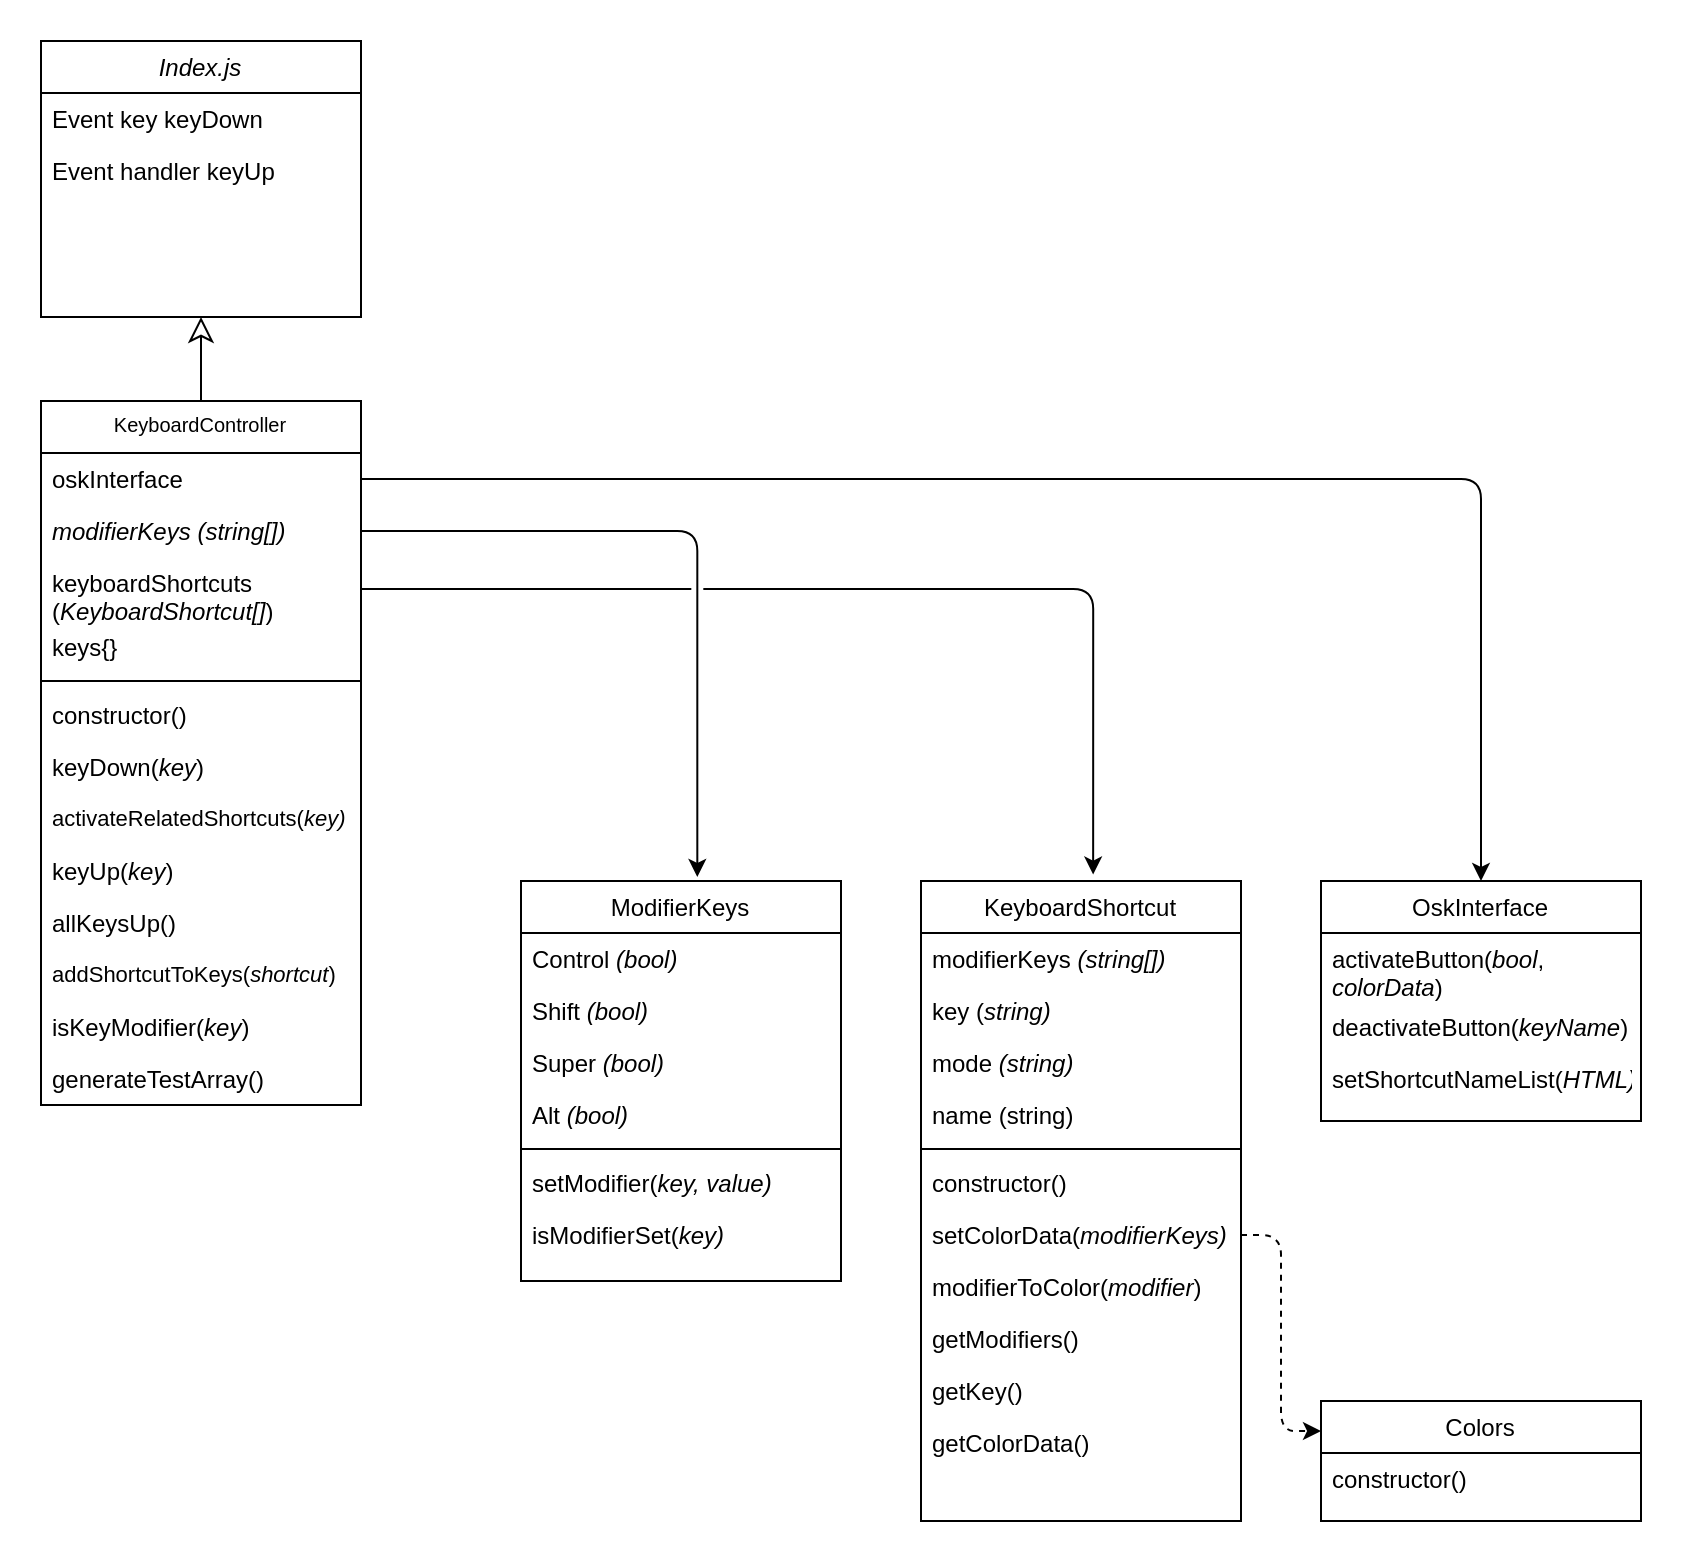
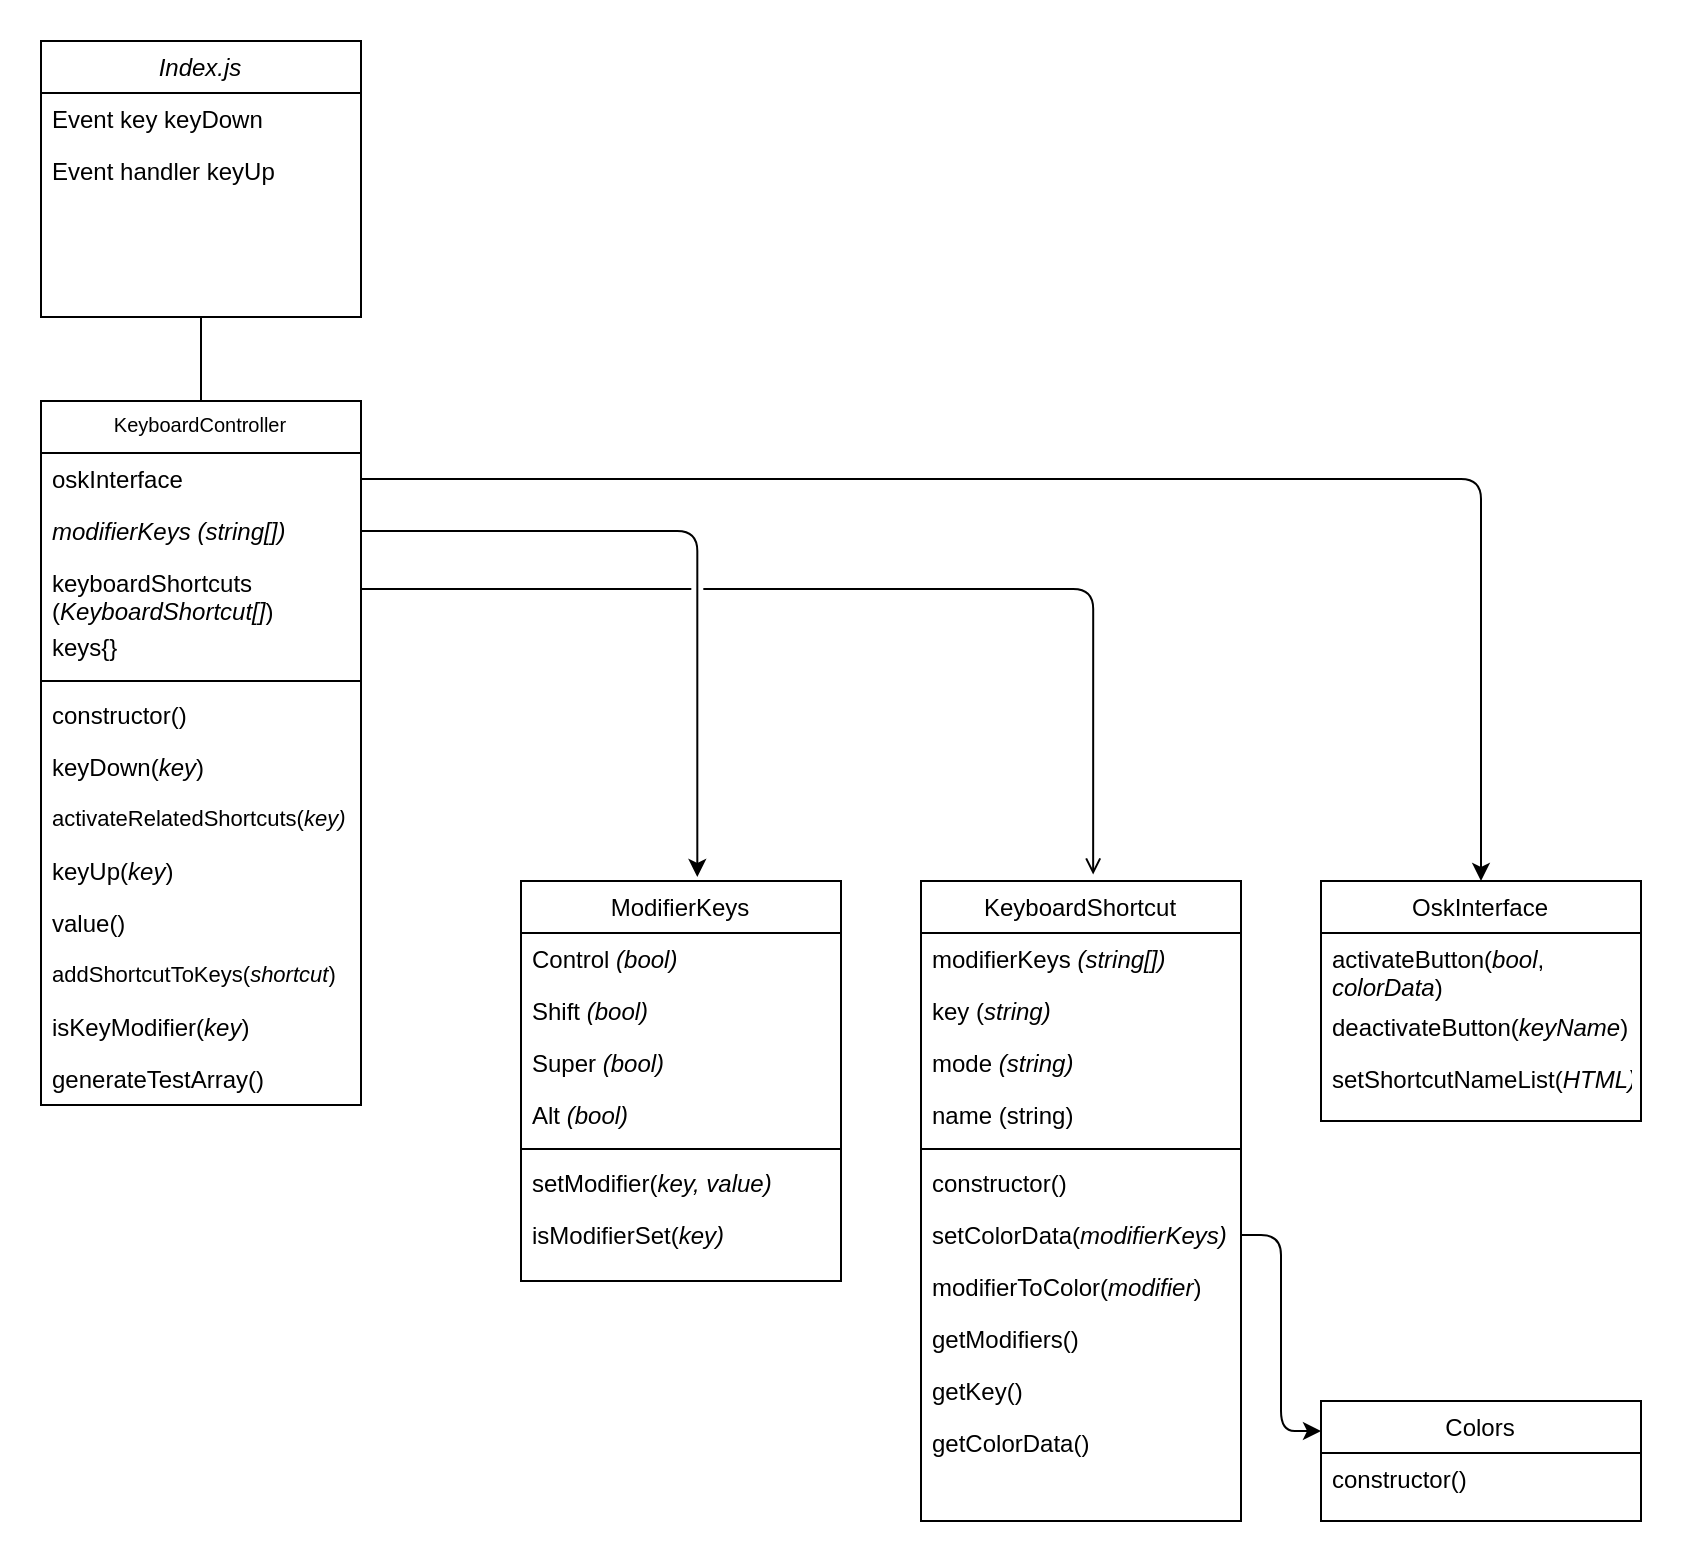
edge "KeyboardController" -> "Index.js": arrowhead classic -> none
edge "keyboardShortcuts (KeyboardShortcut[])" -> "KeyboardShortcut": arrowhead classic -> open
node "allKeysUp()": label "allKeysUp()" -> "value()"
edge "setColorData(modifierKeys)" -> "Colors": style dashed -> solid
